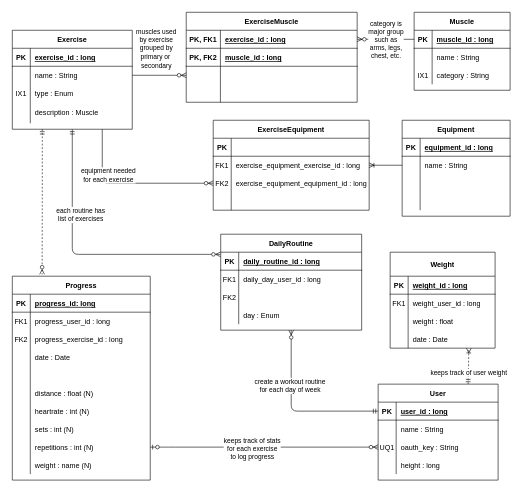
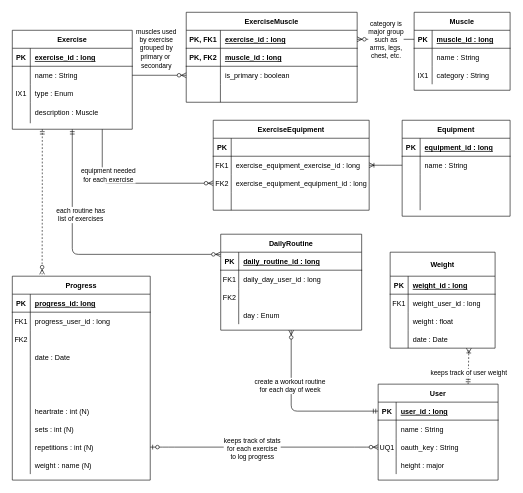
node "is_primary : boolean": added
node "progress_exercise_id : long": removed
node "distance : float (N)": removed
node "height : long": label "height : long" -> "height : major"
